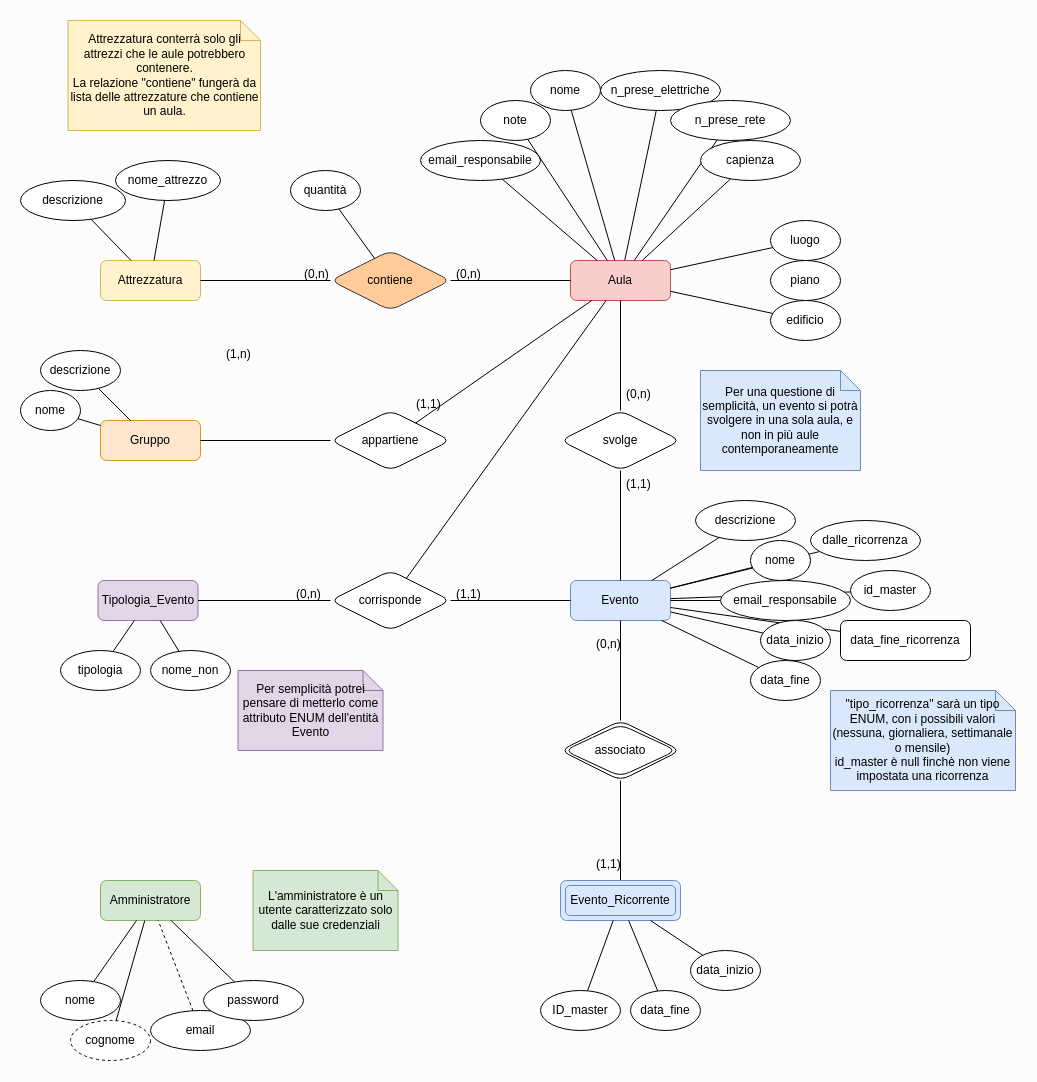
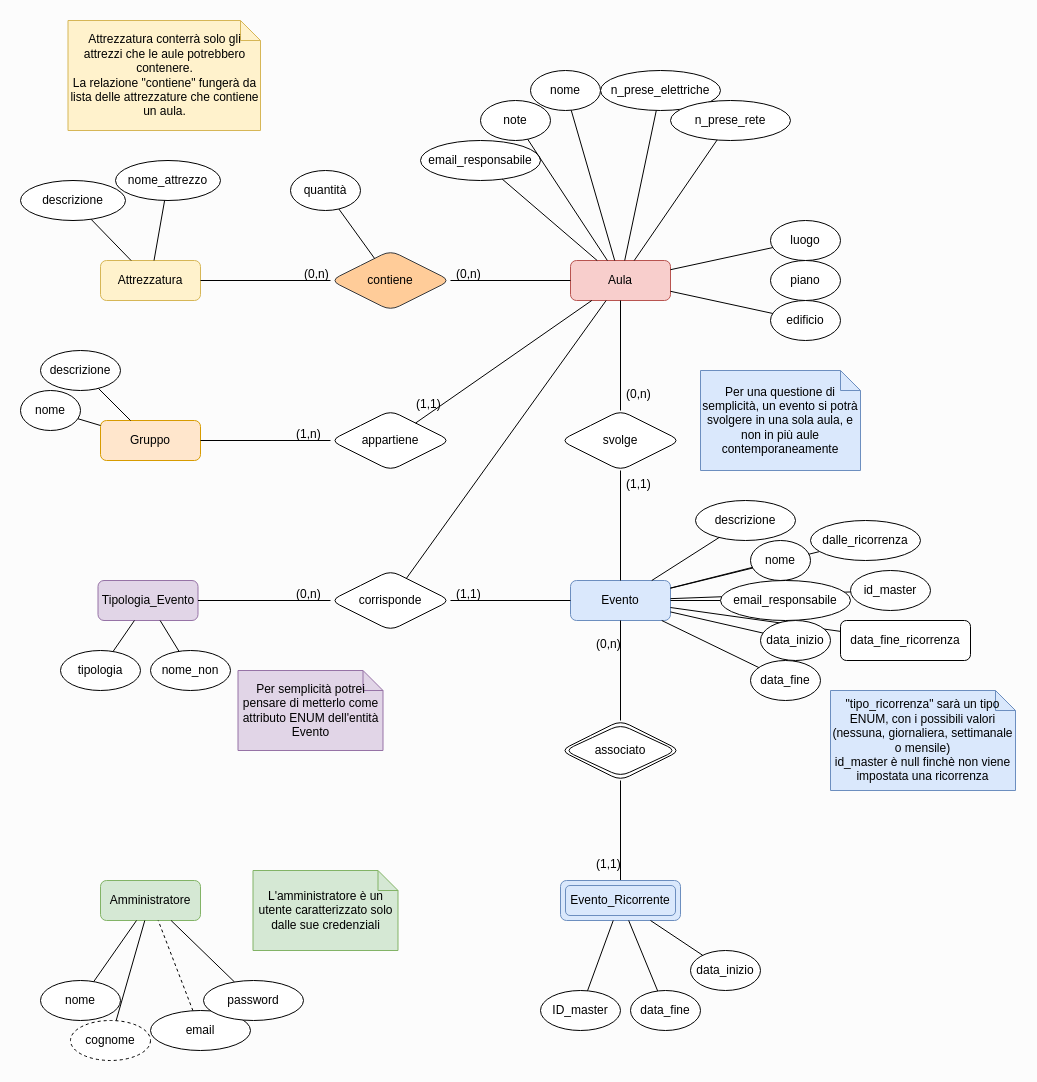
node "capienza": removed
edge "capienza" -- "Aula": removed
node "(1,n)": moved (241, 351) -> (311, 431)
